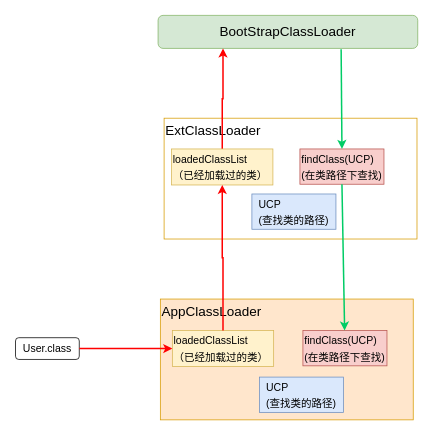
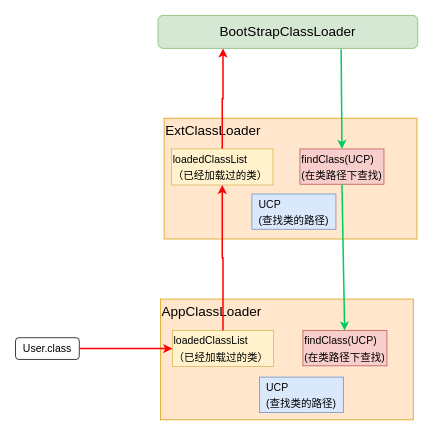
node "ExtClassLoader": fillcolor #ffffff -> #ffe6cc
